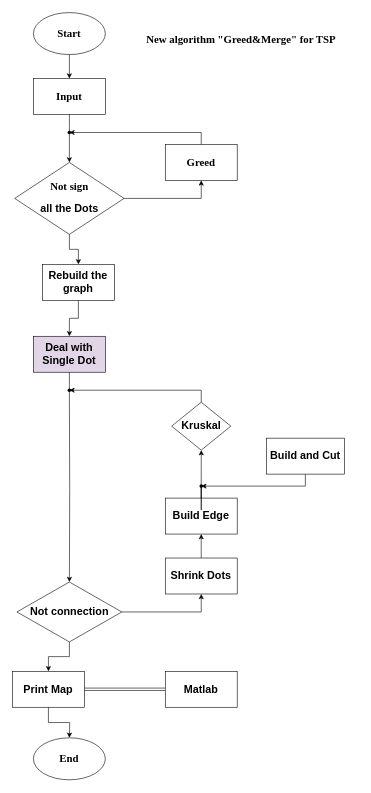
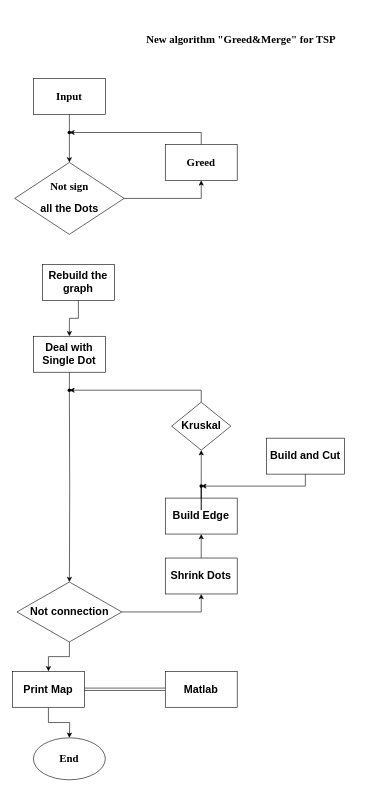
node "Start": removed
edge "Start" -> "Input": removed
edge "Not signall the Dots" -> "Rebuild the graph": removed
node "Deal with Single Dot": fillcolor #e1d5e7 -> #ffffff
